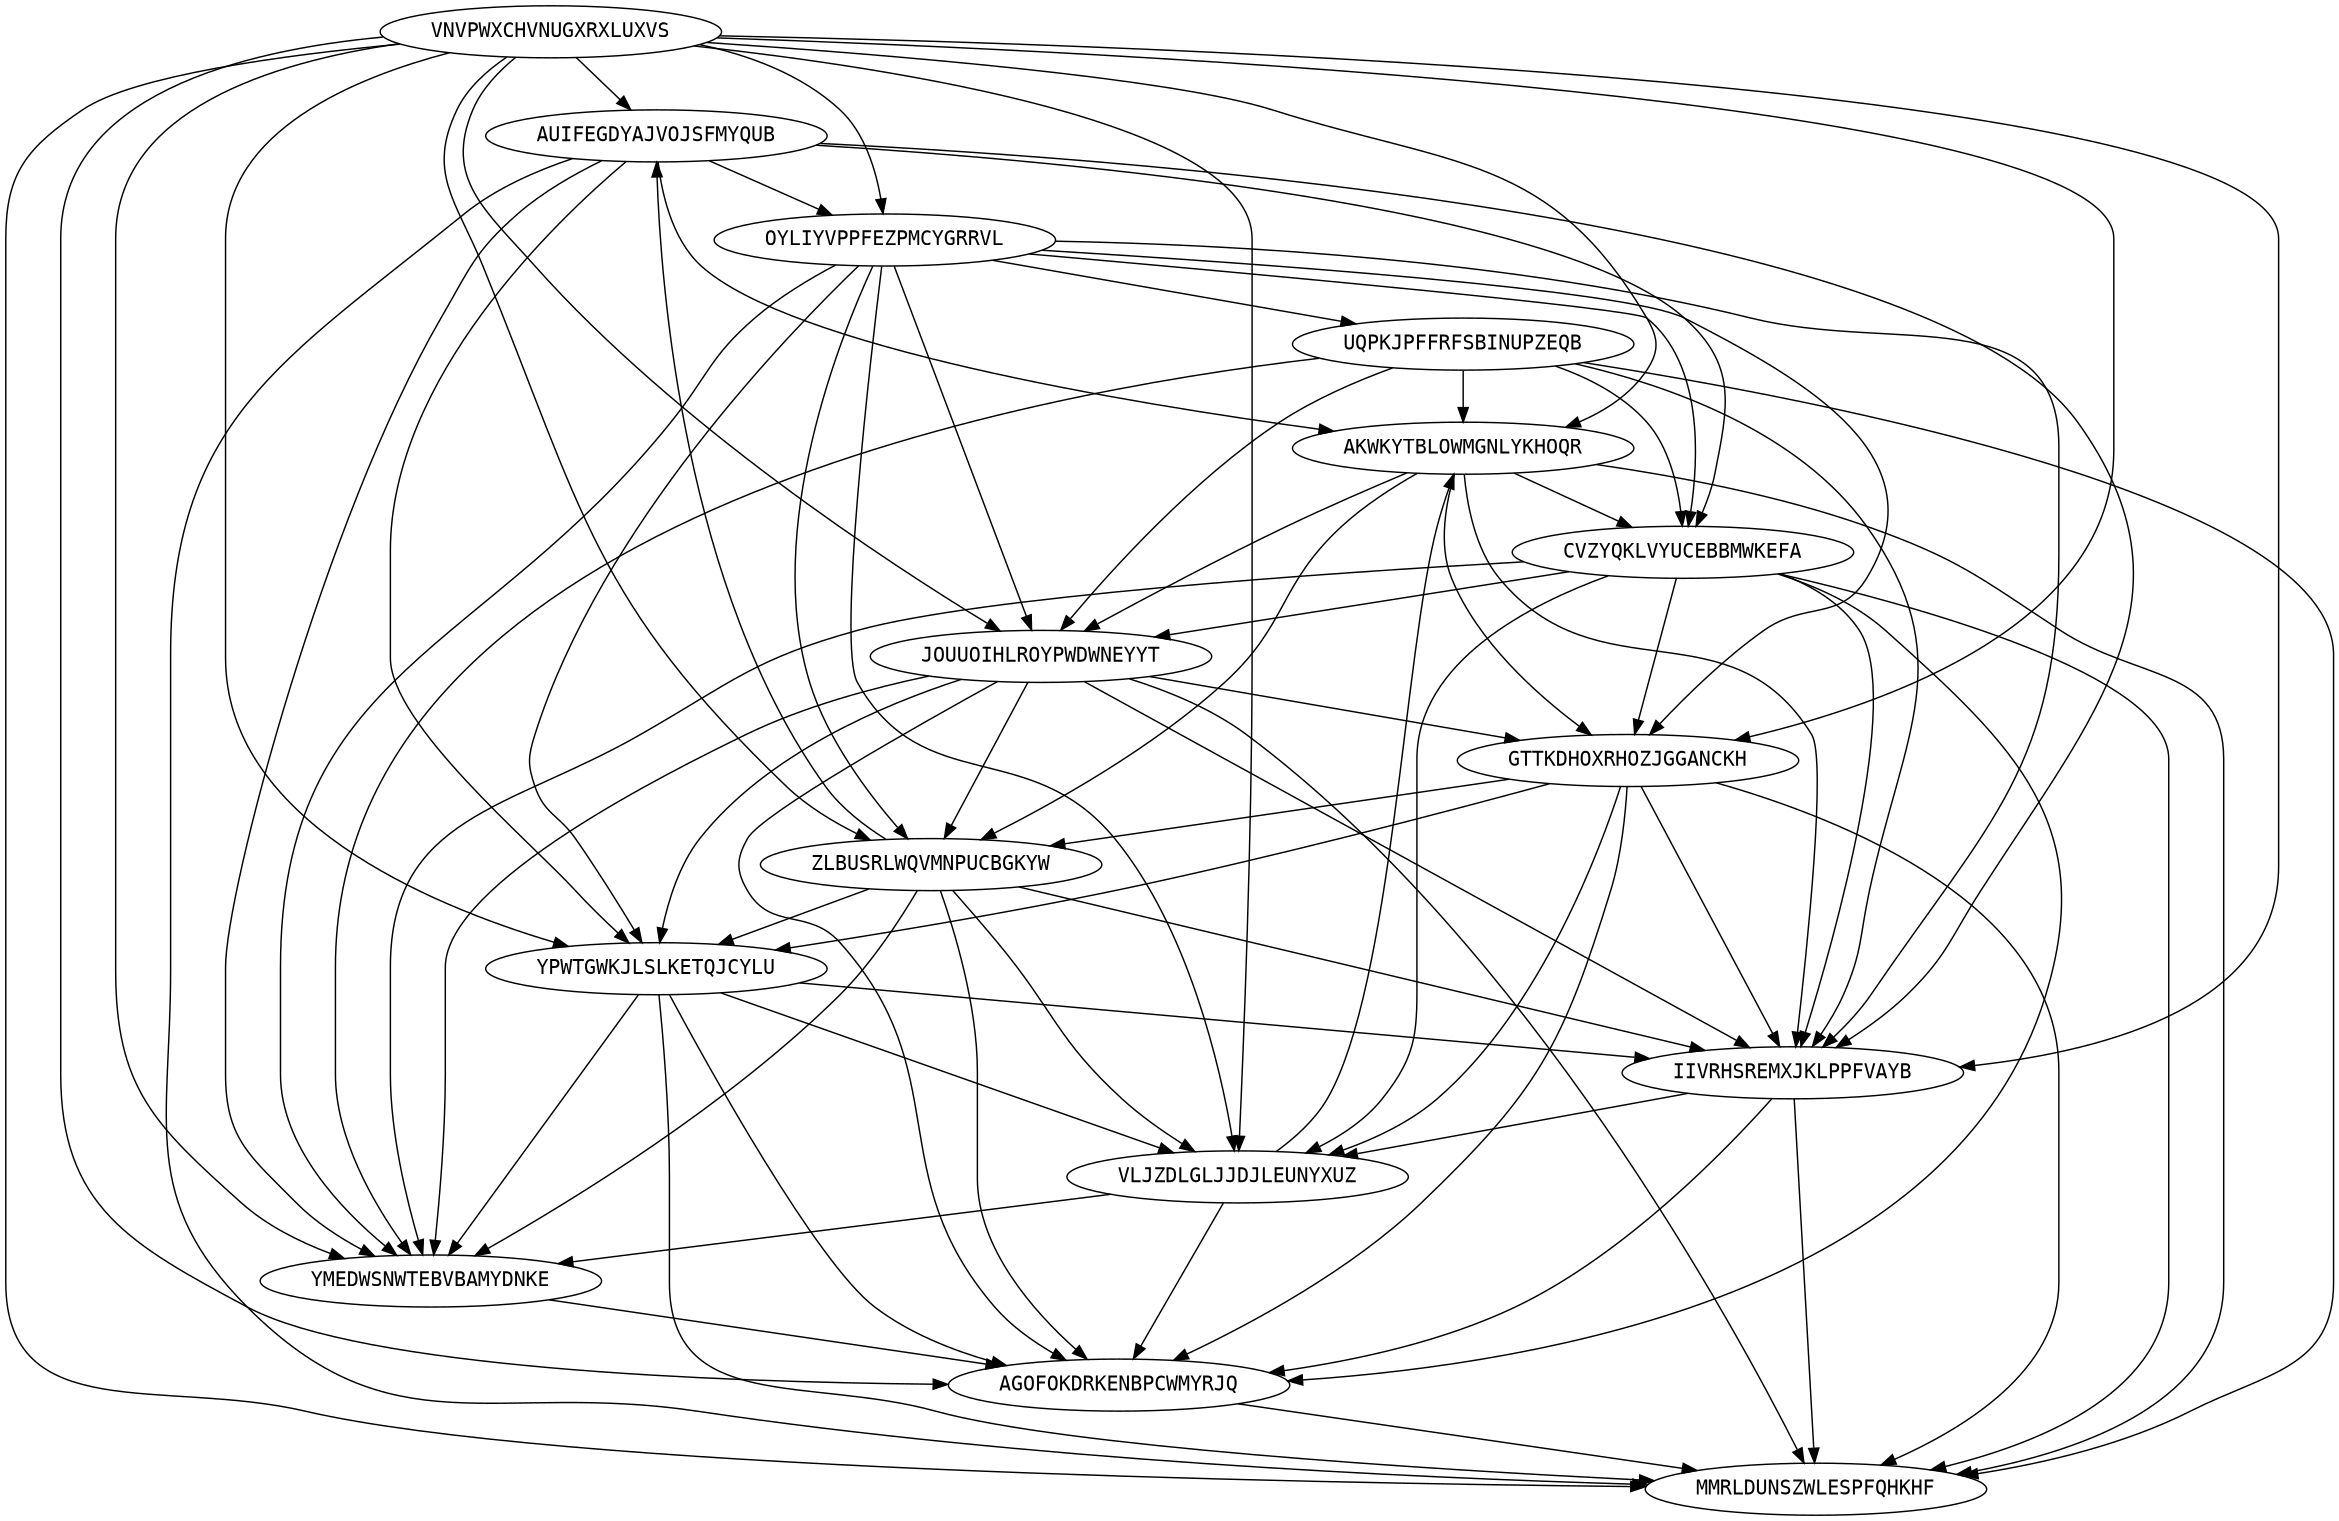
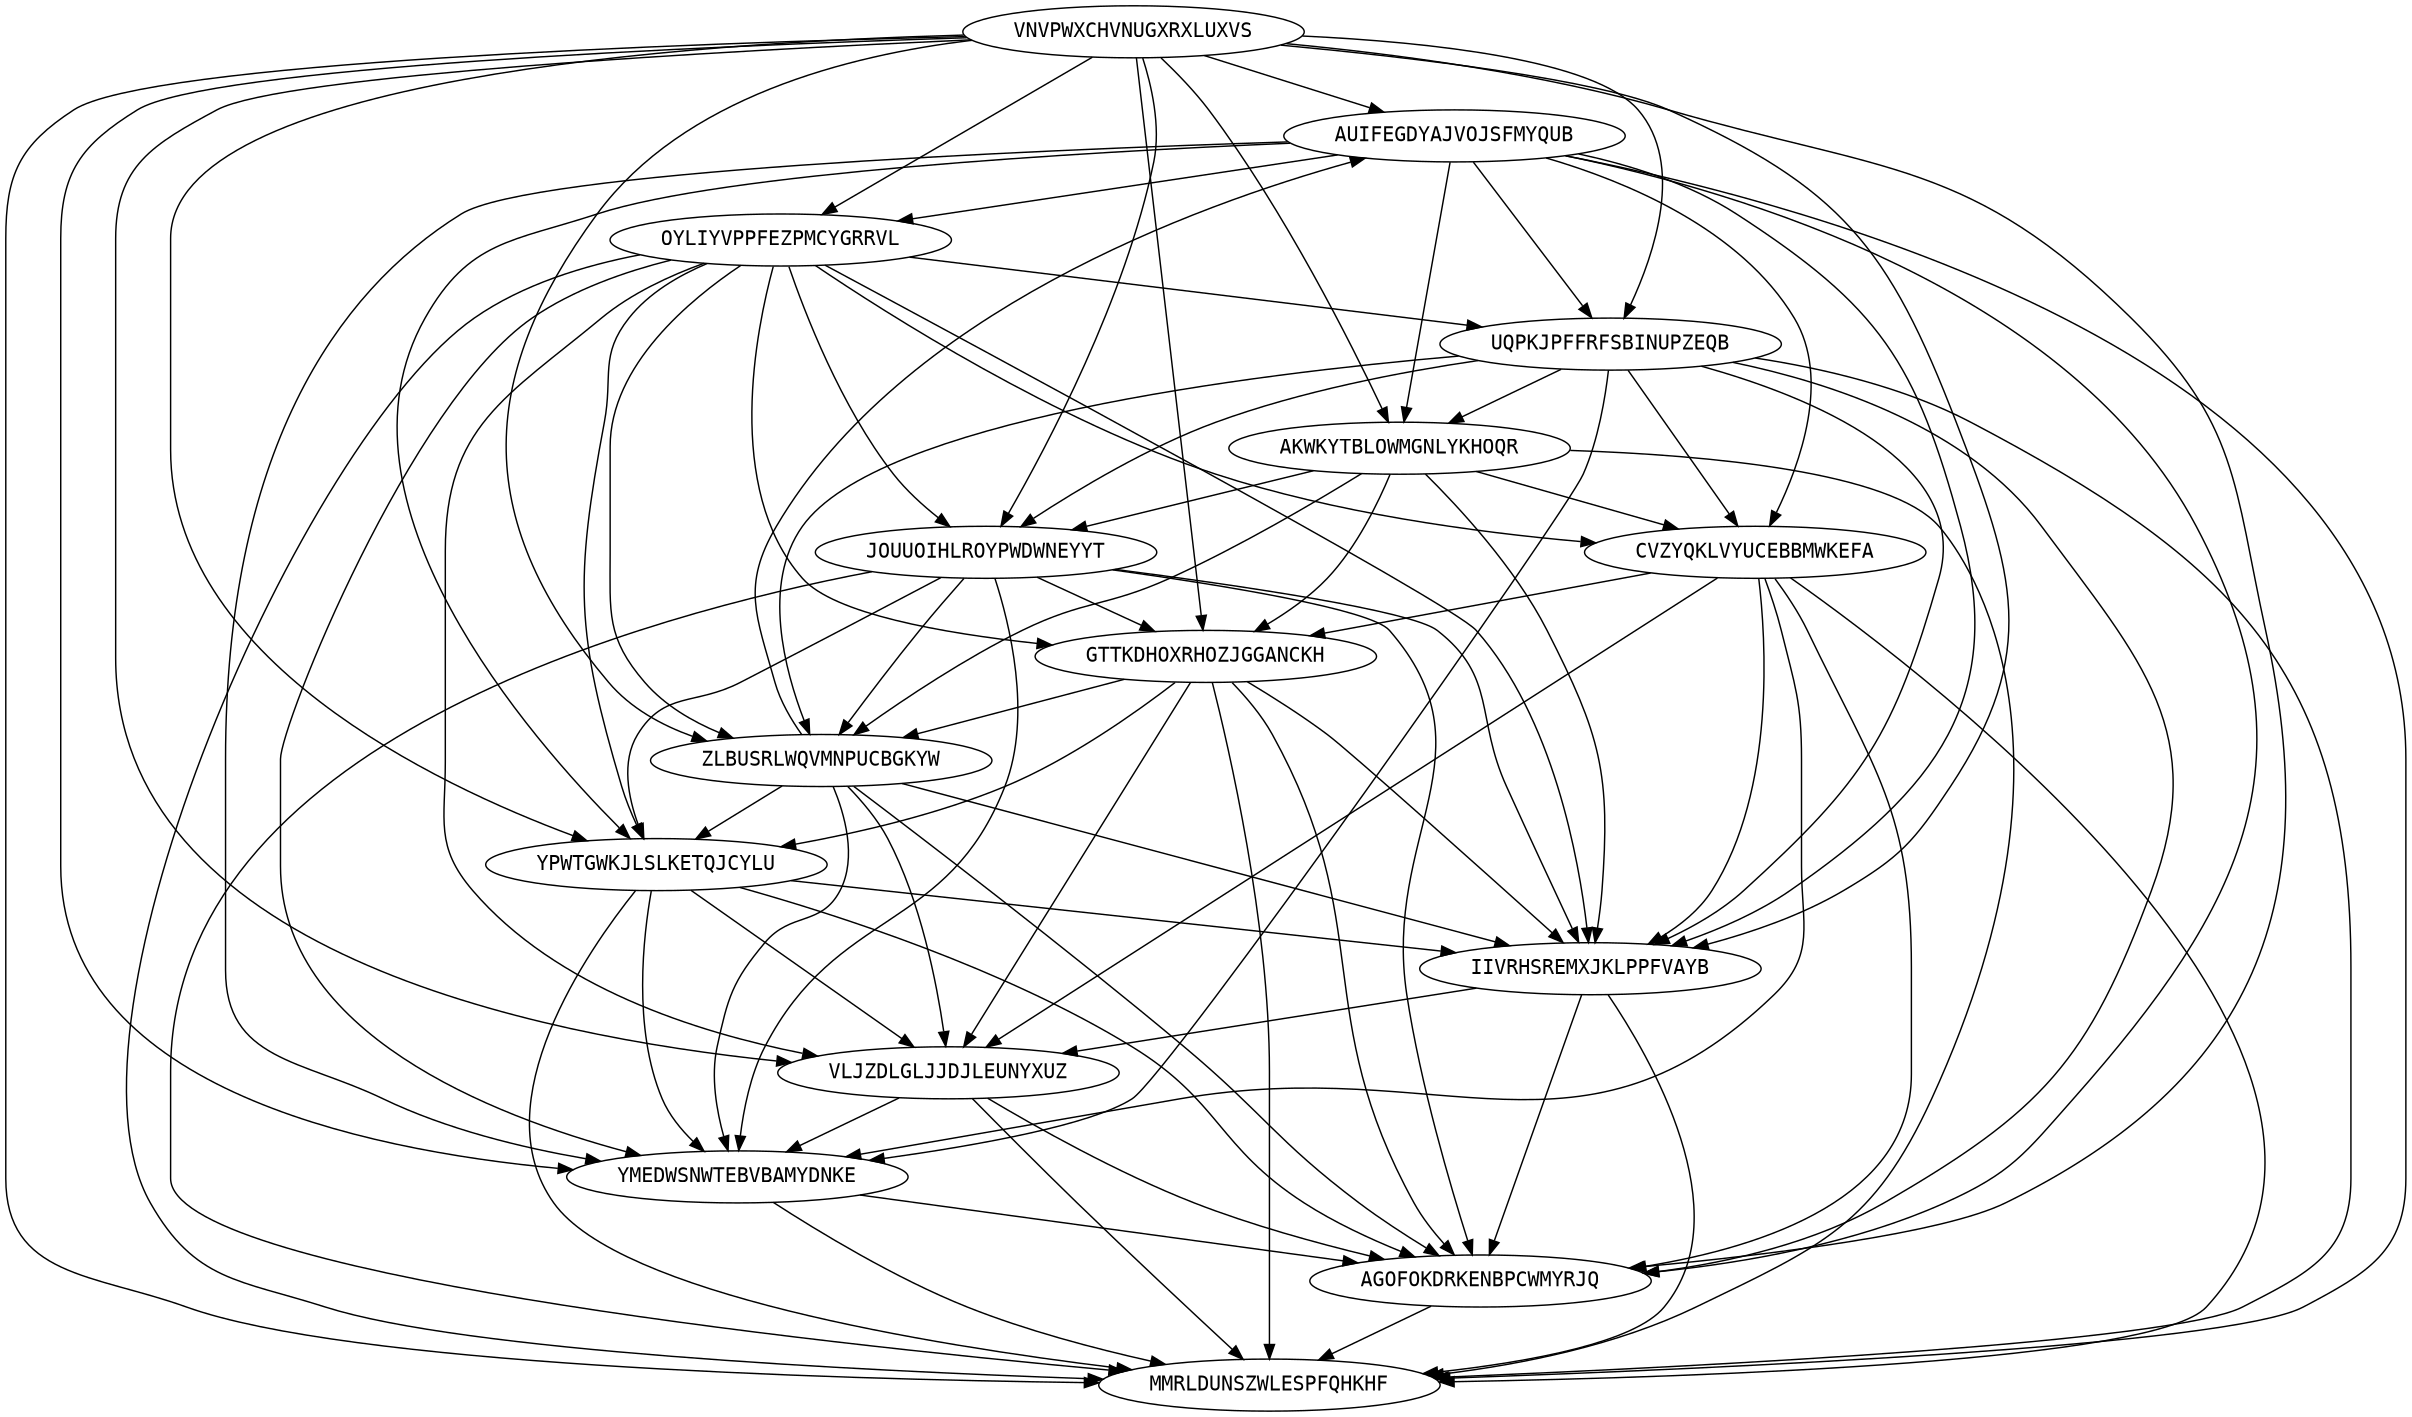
edge "VNVPWXCHVNUGXRXLUXVS" -> "UQPKJPFFRFSBINUPZEQB": added
edge "AUIFEGDYAJVOJSFMYQUB" -> "UQPKJPFFRFSBINUPZEQB": added
edge "UQPKJPFFRFSBINUPZEQB" -> "ZLBUSRLWQVMNPUCBGKYW": added
edge "CVZYQKLVYUCEBBMWKEFA" -> "JOUUOIHLROYPWDWNEYYT": removed
edge "AUIFEGDYAJVOJSFMYQUB" -> "AGOFOKDRKENBPCWMYRJQ": added
edge "VLJZDLGLJJDJLEUNYXUZ" -> "AKWKYTBLOWMGNLYKHOQR": now "VLJZDLGLJJDJLEUNYXUZ" -> "MMRLDUNSZWLESPFQHKHF"
edge "UQPKJPFFRFSBINUPZEQB" -> "AGOFOKDRKENBPCWMYRJQ": added
edge "OYLIYVPPFEZPMCYGRRVL" -> "MMRLDUNSZWLESPFQHKHF": added
edge "YMEDWSNWTEBVBAMYDNKE" -> "MMRLDUNSZWLESPFQHKHF": added
